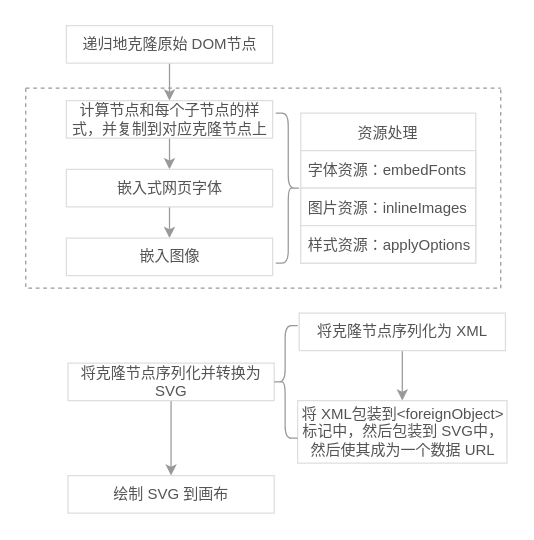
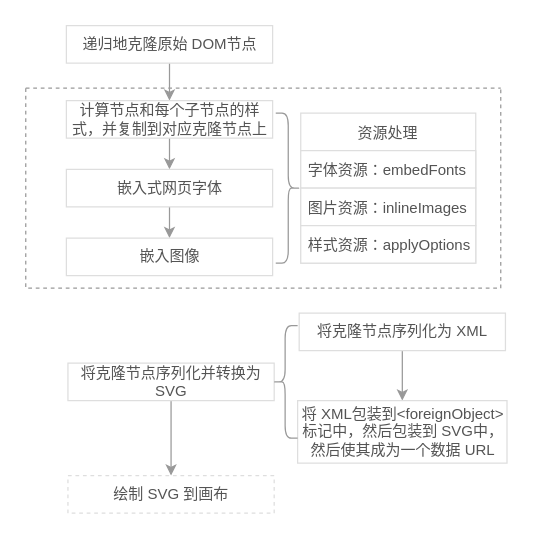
node "绘制 SVG 到画布": style solid -> dashed
